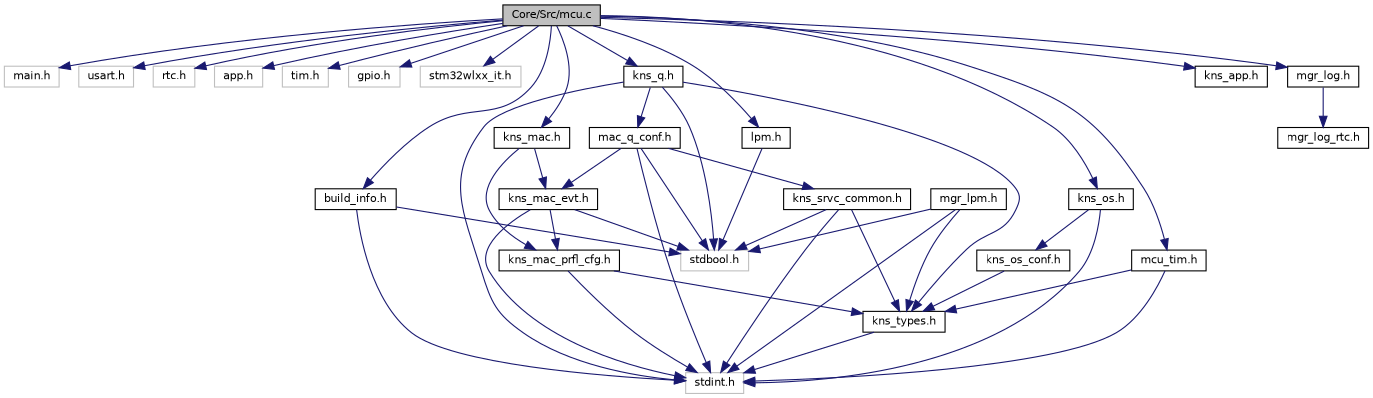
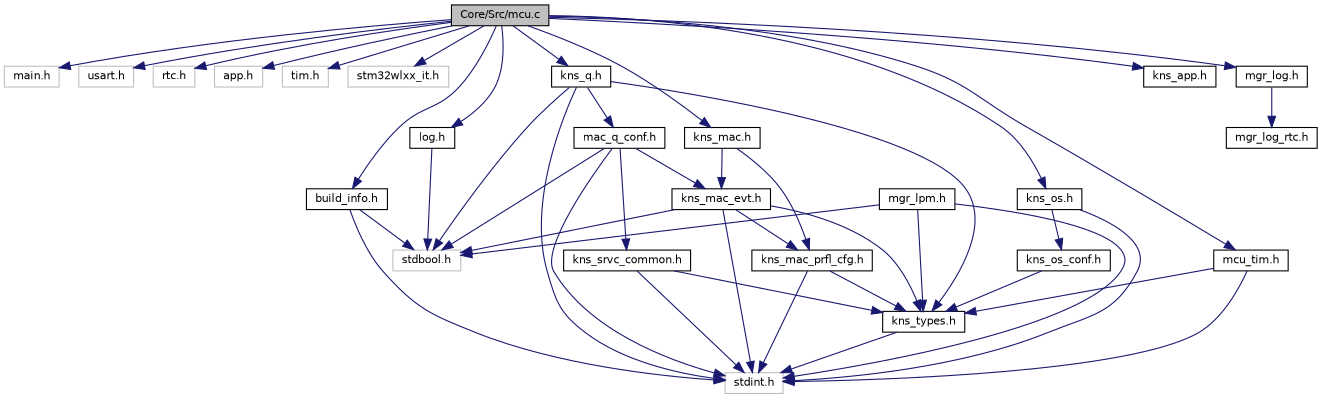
node "gpio.h": removed
node "lpm.h": label "lpm.h" -> "log.h"
edge "kns_srvc_common.h" -> "stdbool.h": removed
edge "kns_mac_evt.h" -> "kns_types.h": added
